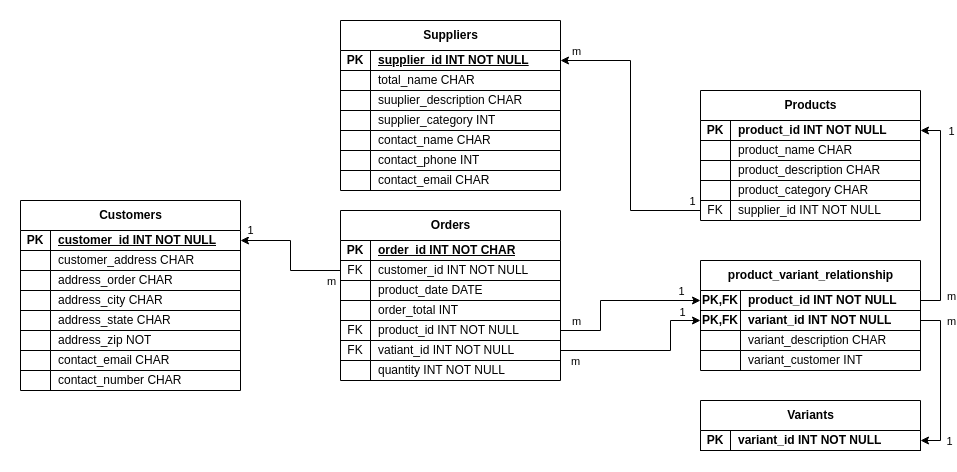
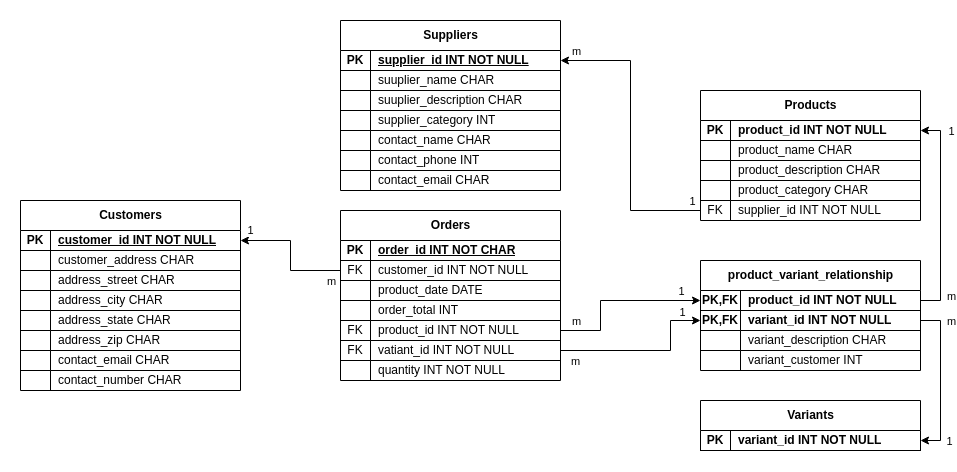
node "total_name CHAR": label "total_name CHAR" -> "suuplier_name CHAR"
node "address_order CHAR": label "address_order CHAR" -> "address_street CHAR"
node "address_zip NOT": label "address_zip NOT" -> "address_zip CHAR"
